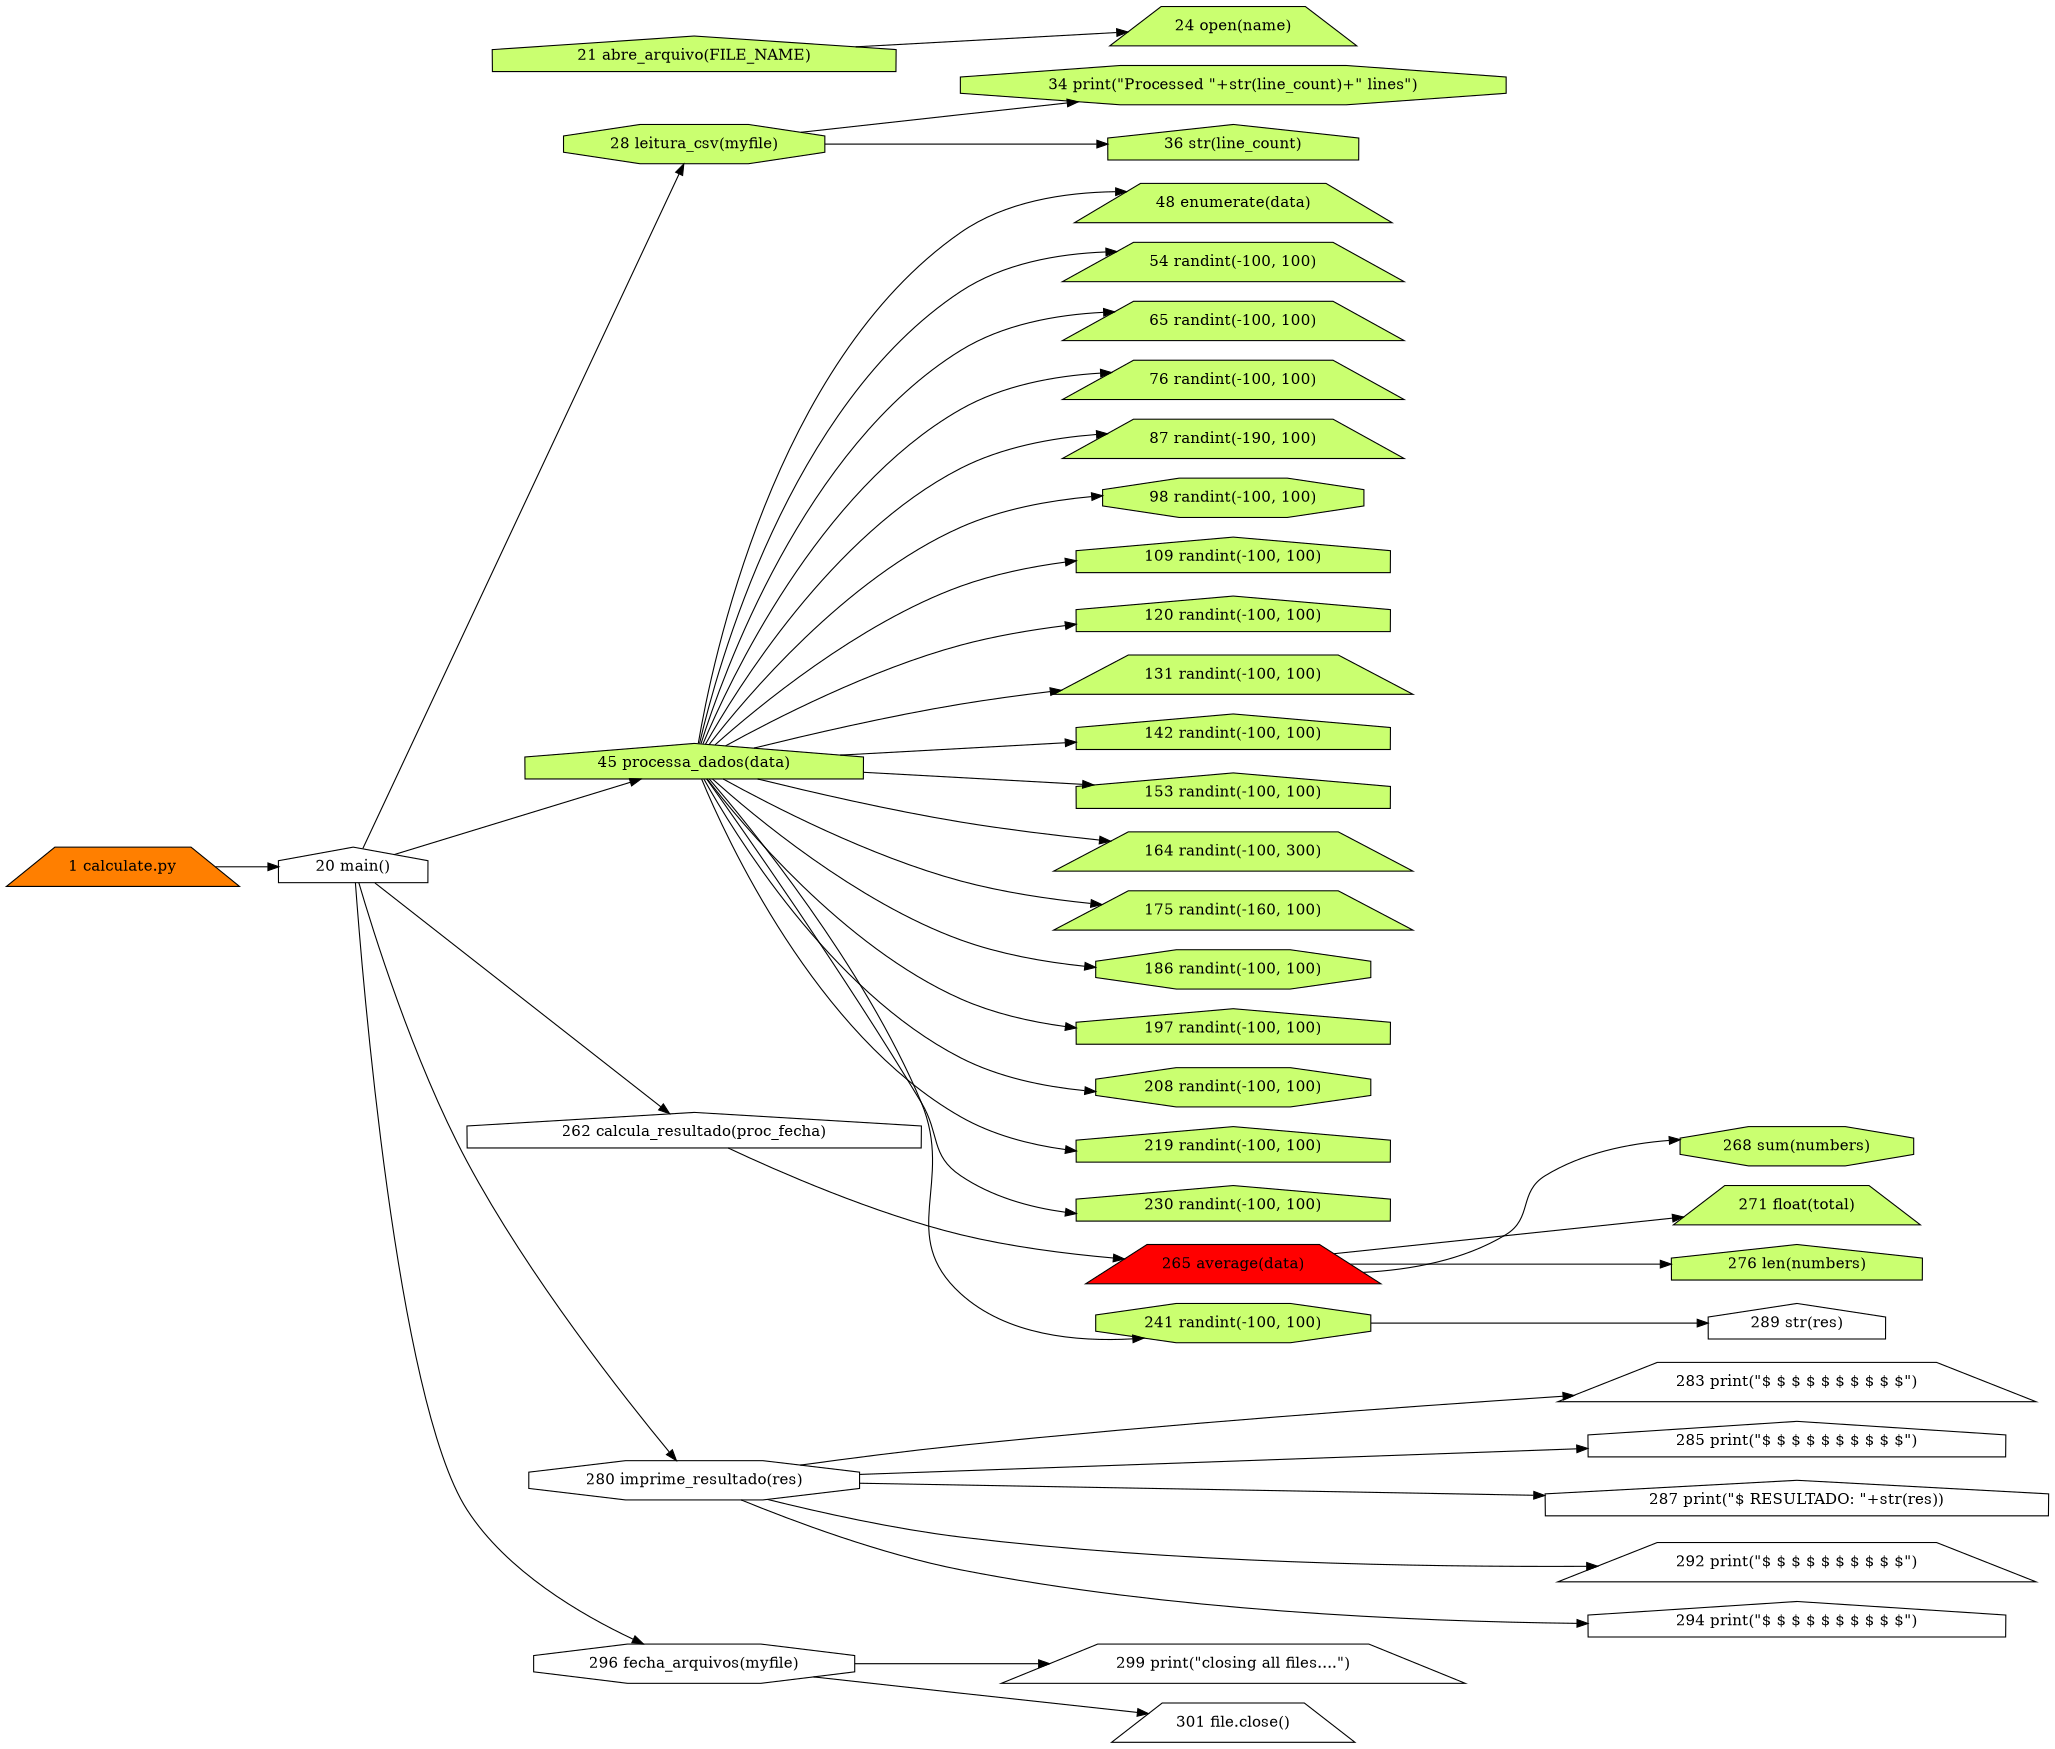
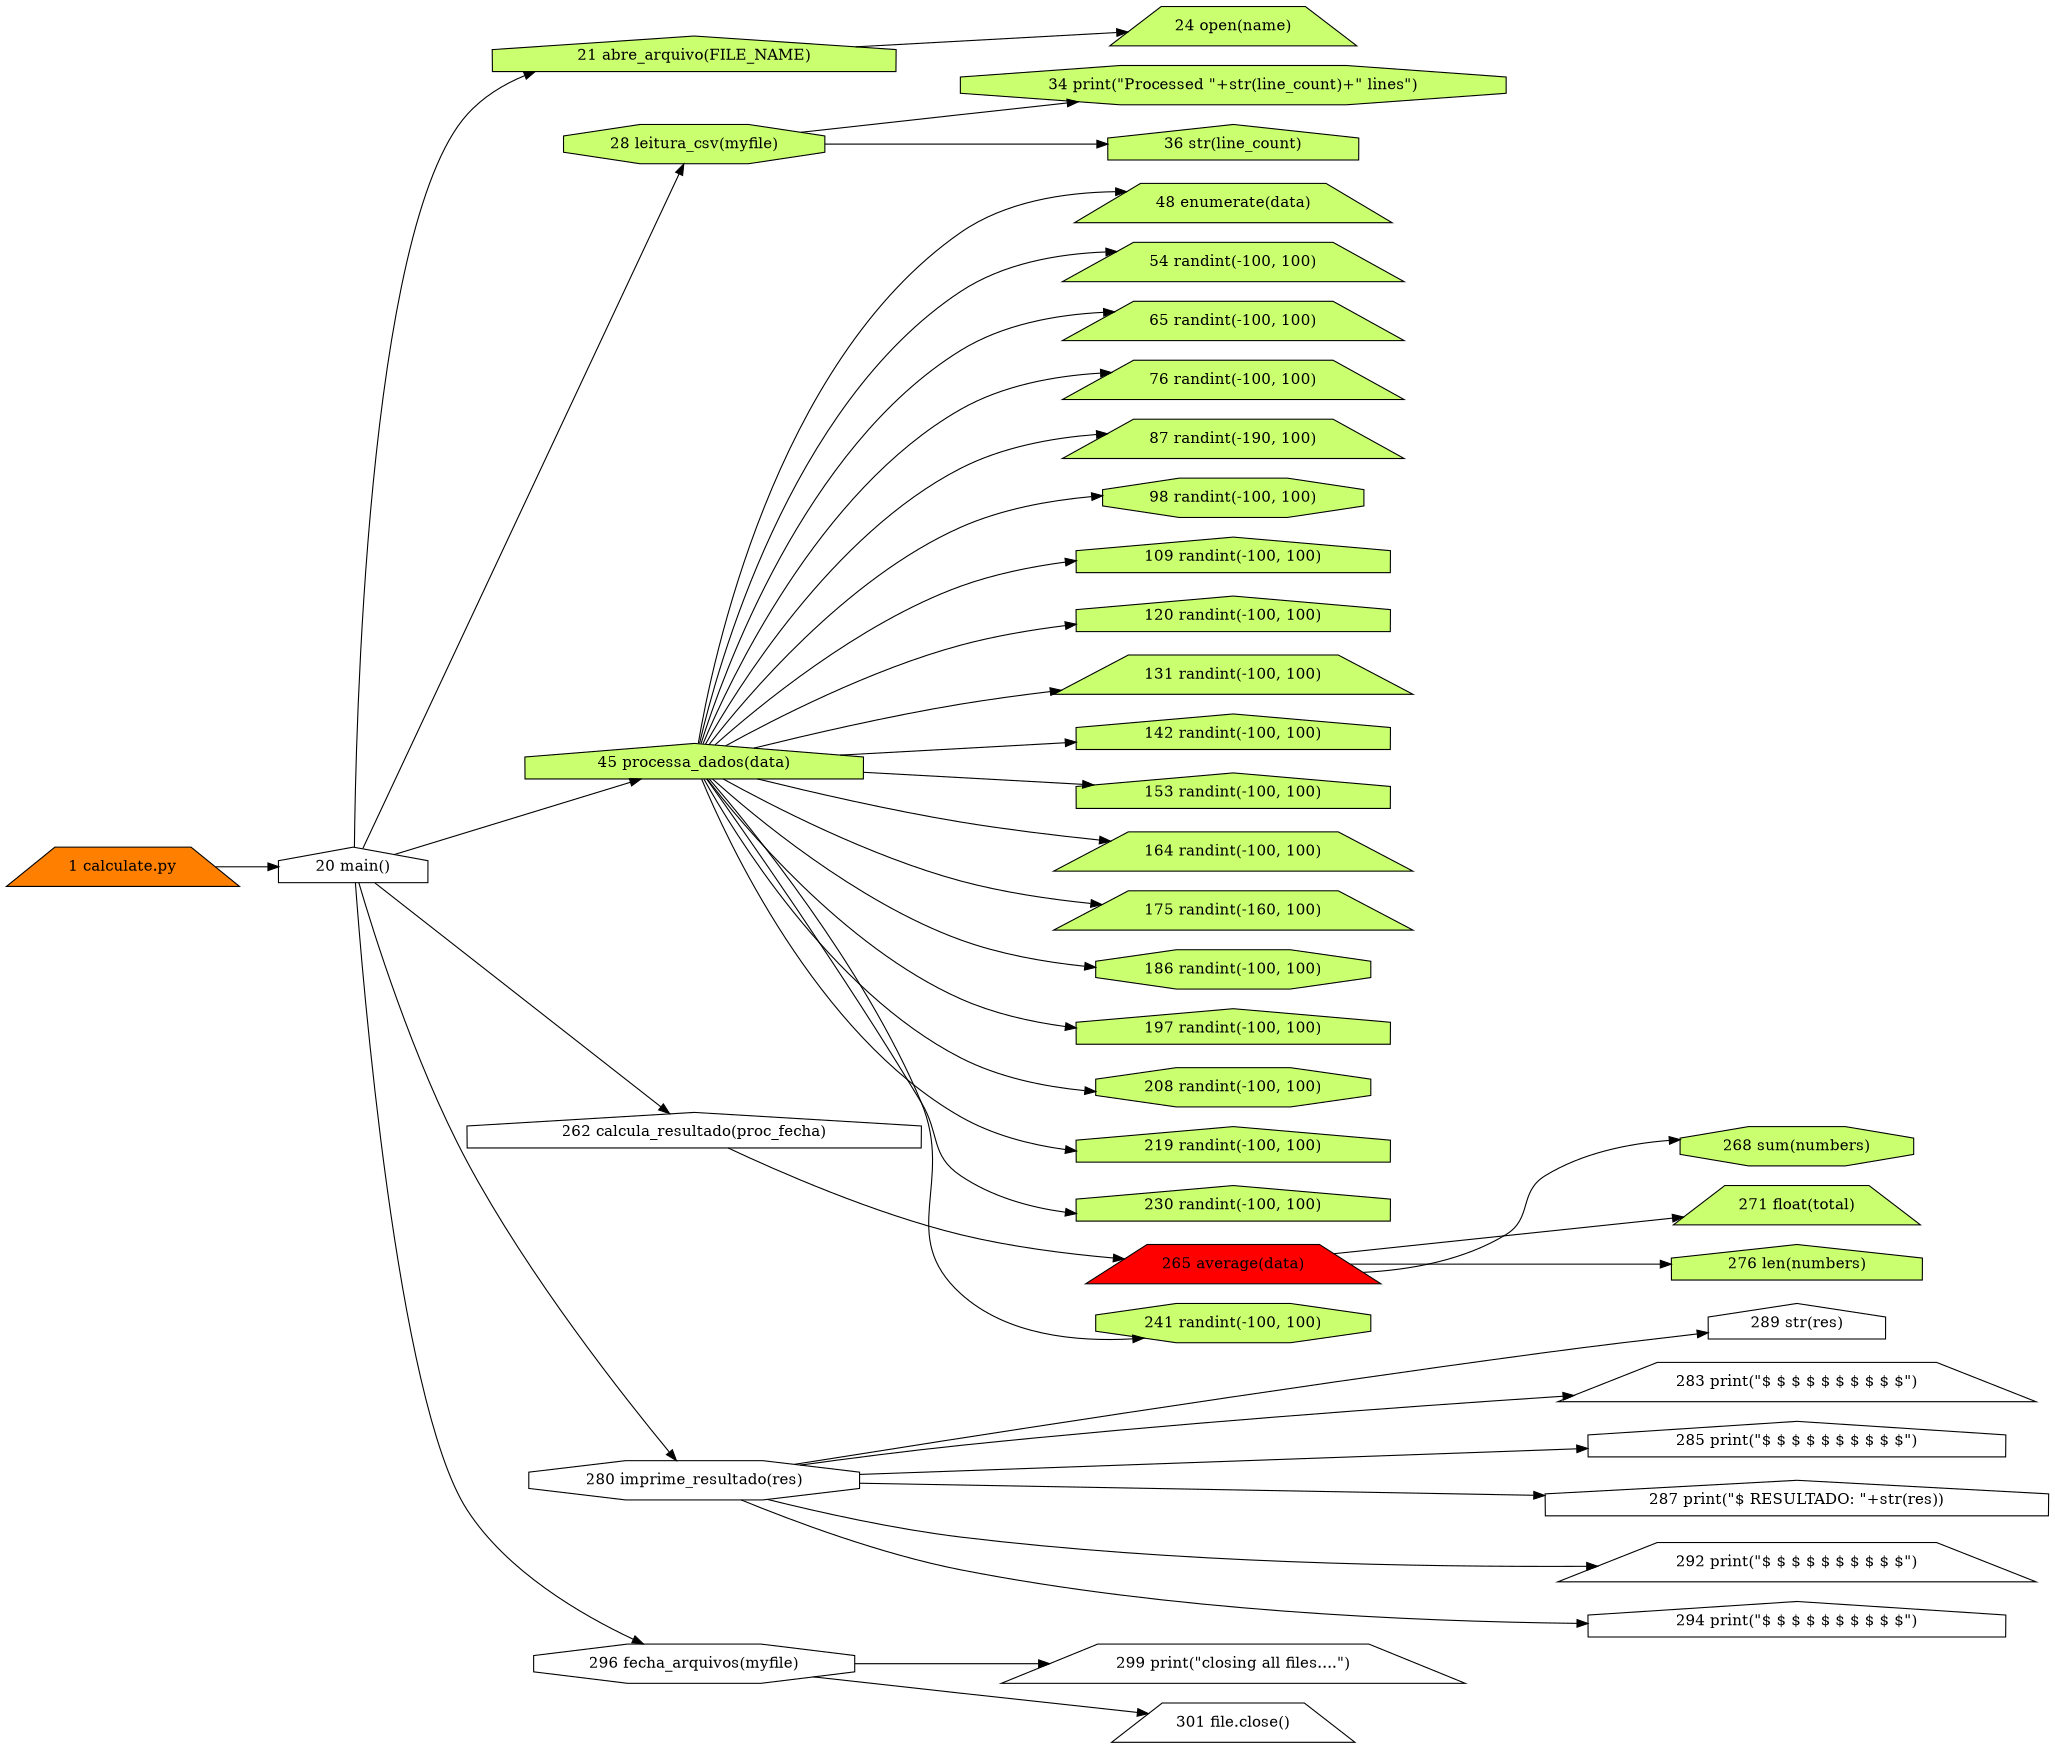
edge "21 abre_arquivo(FILE_NAME)" -- "20 main()": added
node "164 randint(-100, 300)": label "164 randint(-100, 300)" -> "164 randint(-100, 100)"
edge "241 randint(-100, 100)" -- "289 str(res)": now "280 imprime_resultado(res)" -- "289 str(res)"
